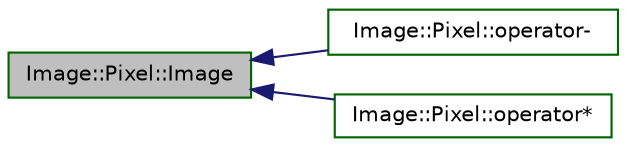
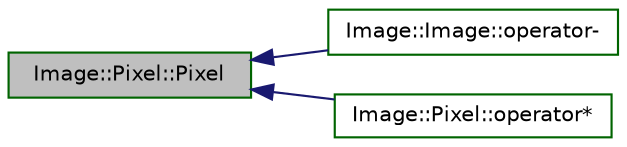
node "Image::Pixel::operator-": label "Image::Pixel::operator-" -> "Image::Image::operator-"
node "Image::Pixel::Image": label "Image::Pixel::Image" -> "Image::Pixel::Pixel"
